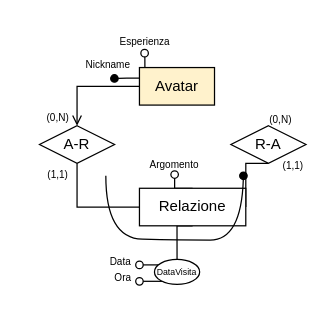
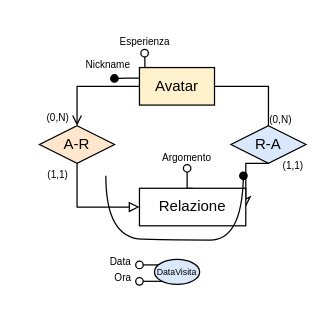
edge "Avatar" -- "R-A": added
node "A-R": fillcolor #ffffff -> #ffe6cc
node "R-A": fillcolor #ffffff -> #dae8fc
node "Argomento": moved (174, 163) -> (187, 156)
edge "R-A" -- "Relazione": arrowhead none -> classic
edge "A-R" -- "Relazione": arrowhead none -> block
edge "Relazione" -- "DataVisita": removed
node "DataVisita": fillcolor #ffffff -> #dae8fc
